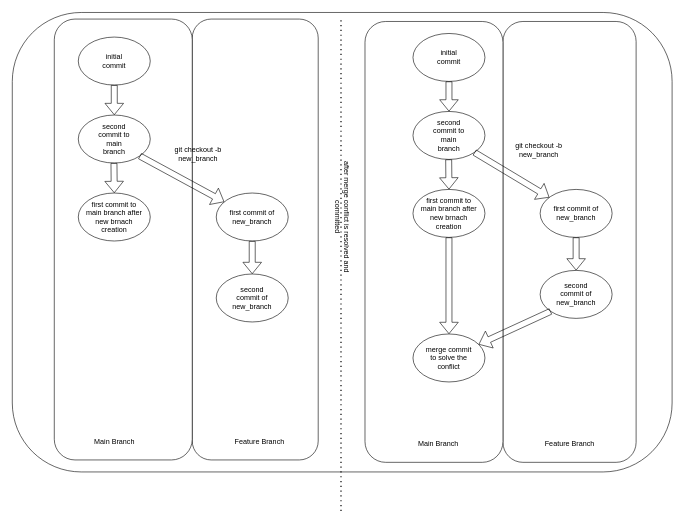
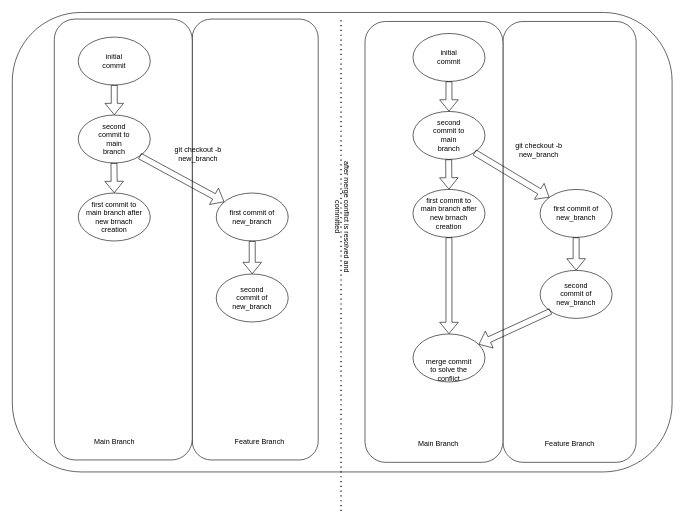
node "merge commit to solve the conflict": moved (449, 358) -> (449, 370)
